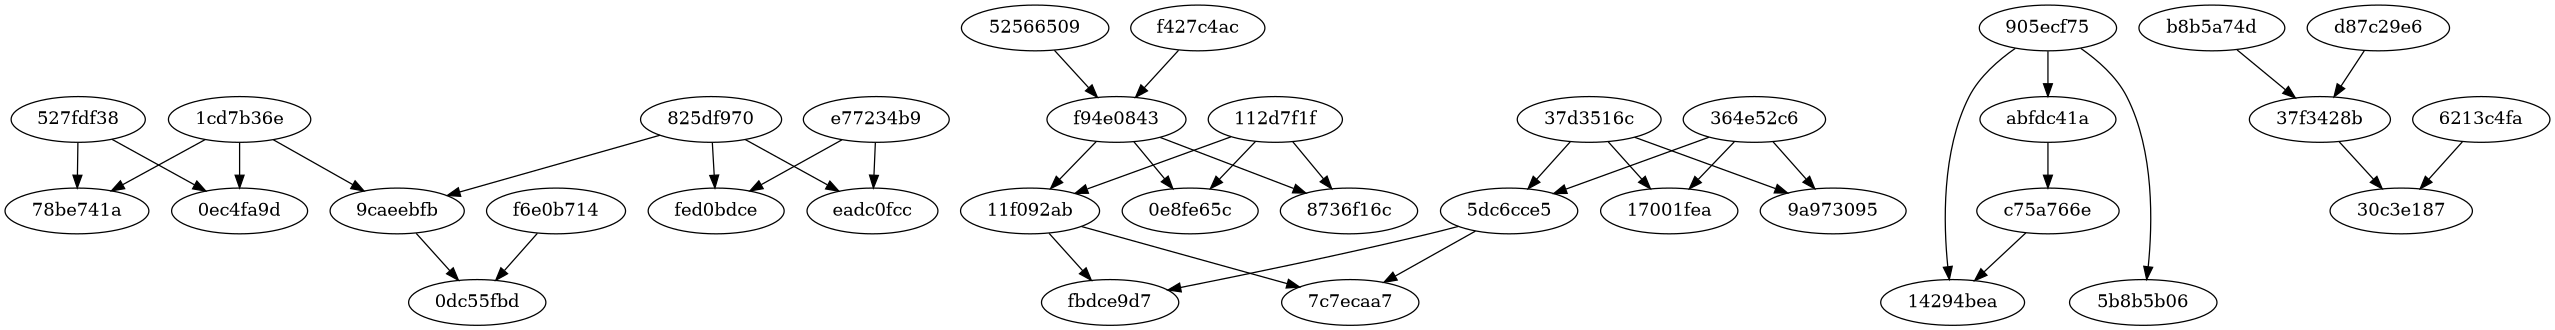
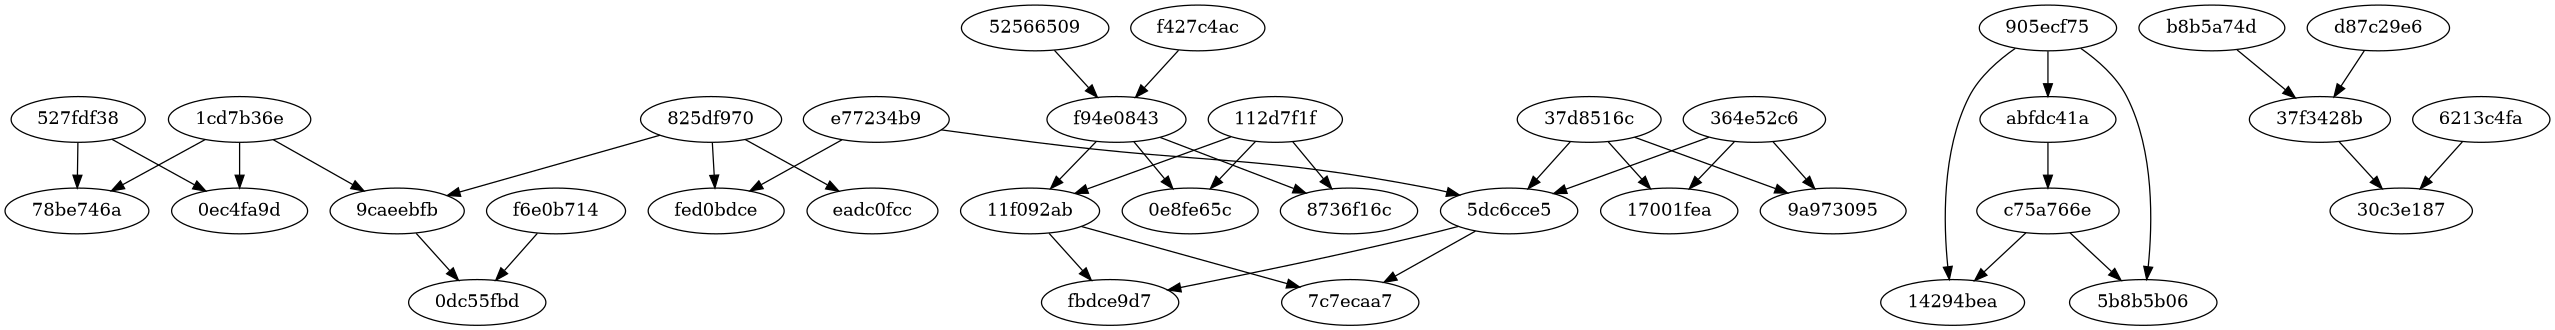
node "37d3516c": label "37d3516c" -> "37d8516c"
edge "e77234b9" -> "eadc0fcc": now "e77234b9" -> "5dc6cce5"
node "78be741a": label "78be741a" -> "78be746a"
edge "c75a766e" -> "5b8b5b06": added
